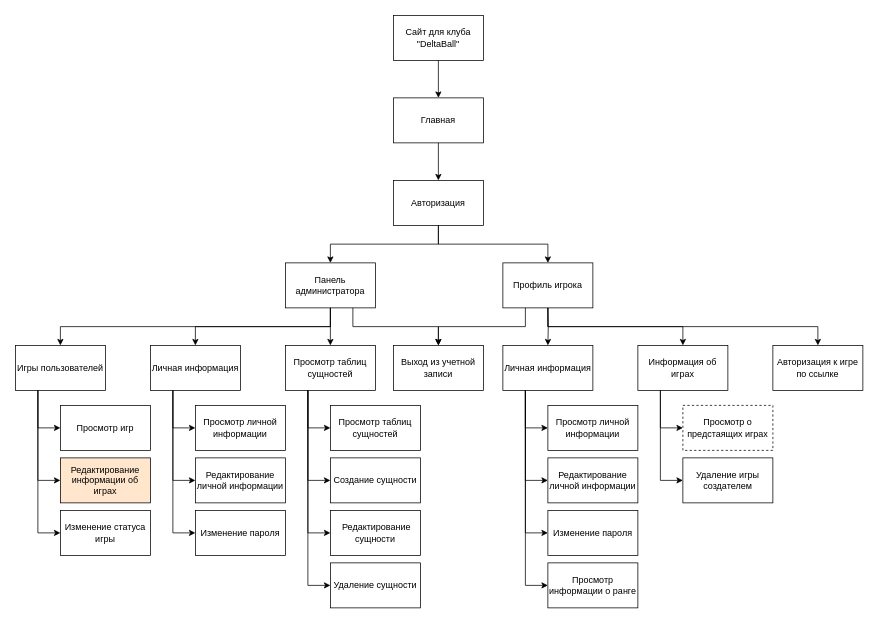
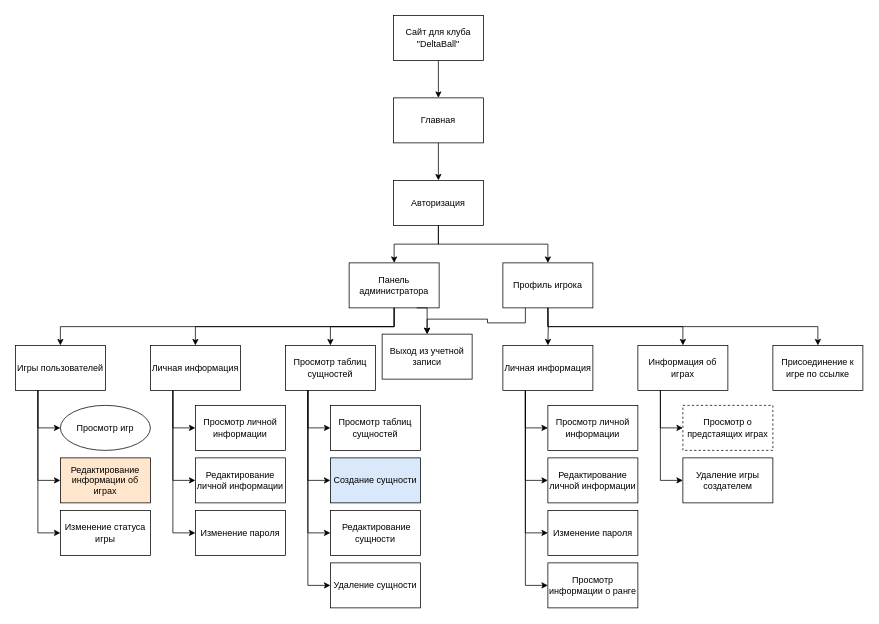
node "Панель администратора": moved (330, 285) -> (394, 285)
node "Выход из учетной записи": moved (438, 368) -> (427, 357)
node "Авторизация к игре по ссылке": label "Авторизация к игре по ссылке" -> "Присоединение к игре по ссылке"
node "Просмотр игр": shape rectangle -> ellipse
node "Создание сущности": fillcolor #ffffff -> #dae8fc
